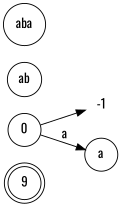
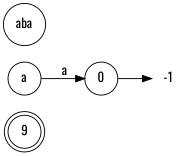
node "ab": removed
edge "0" -> "a": reversed
